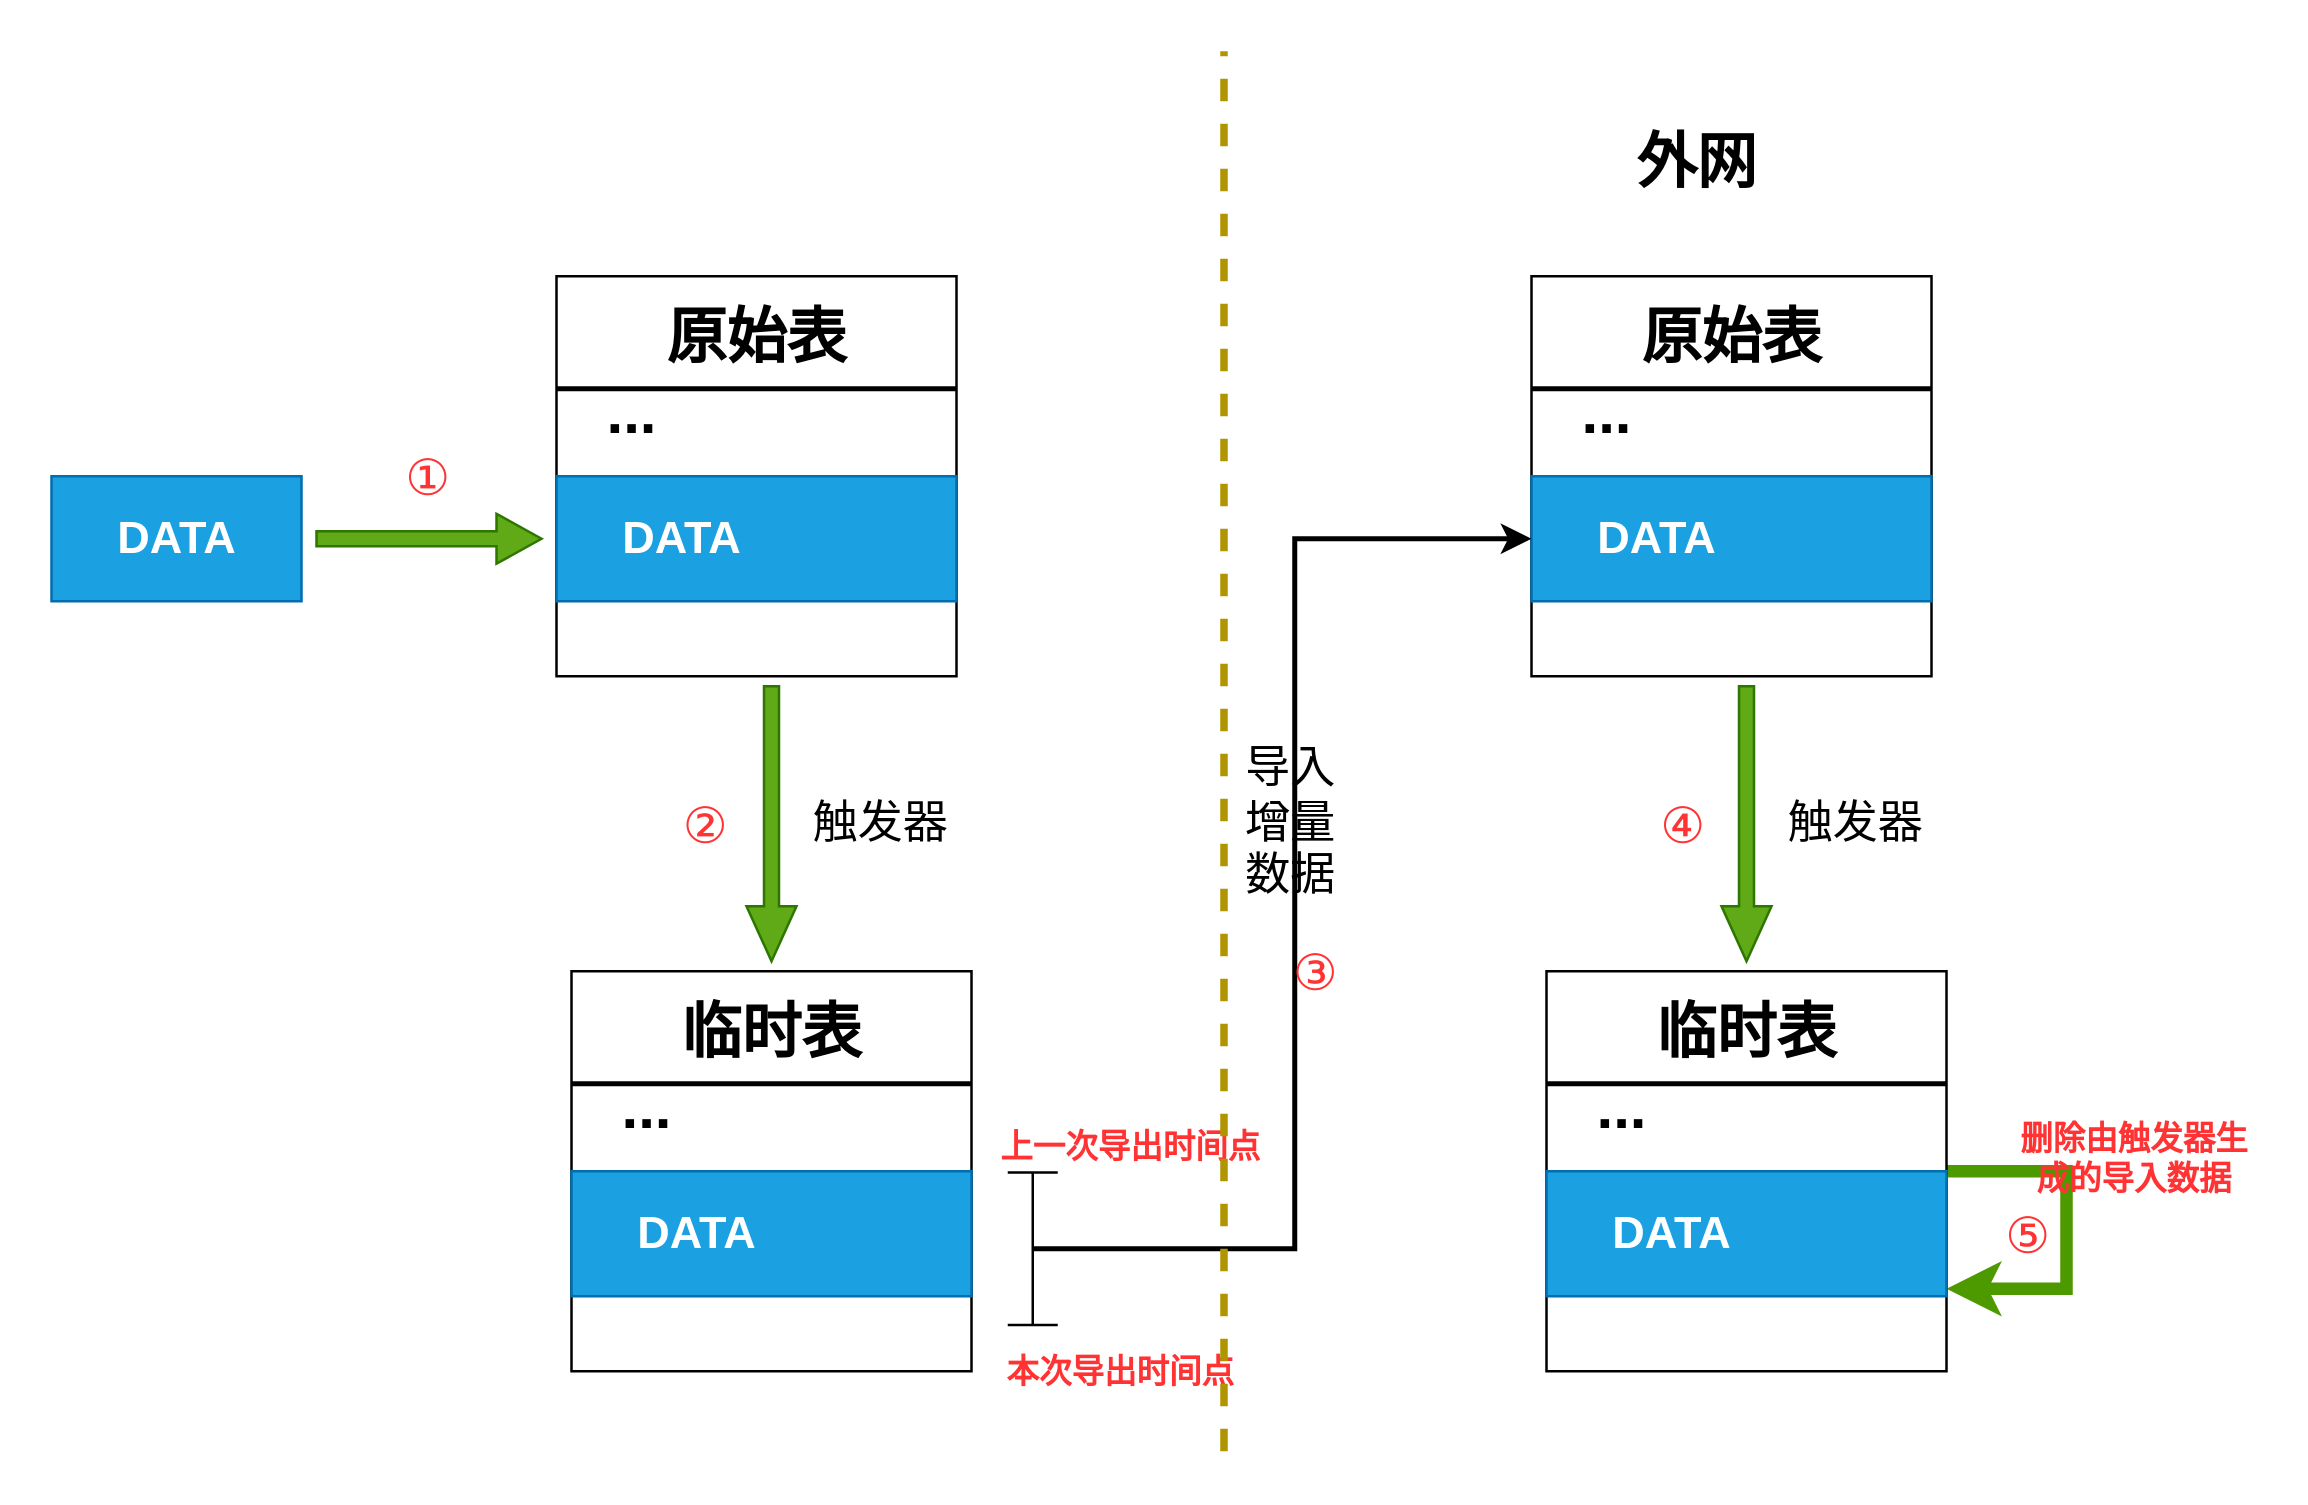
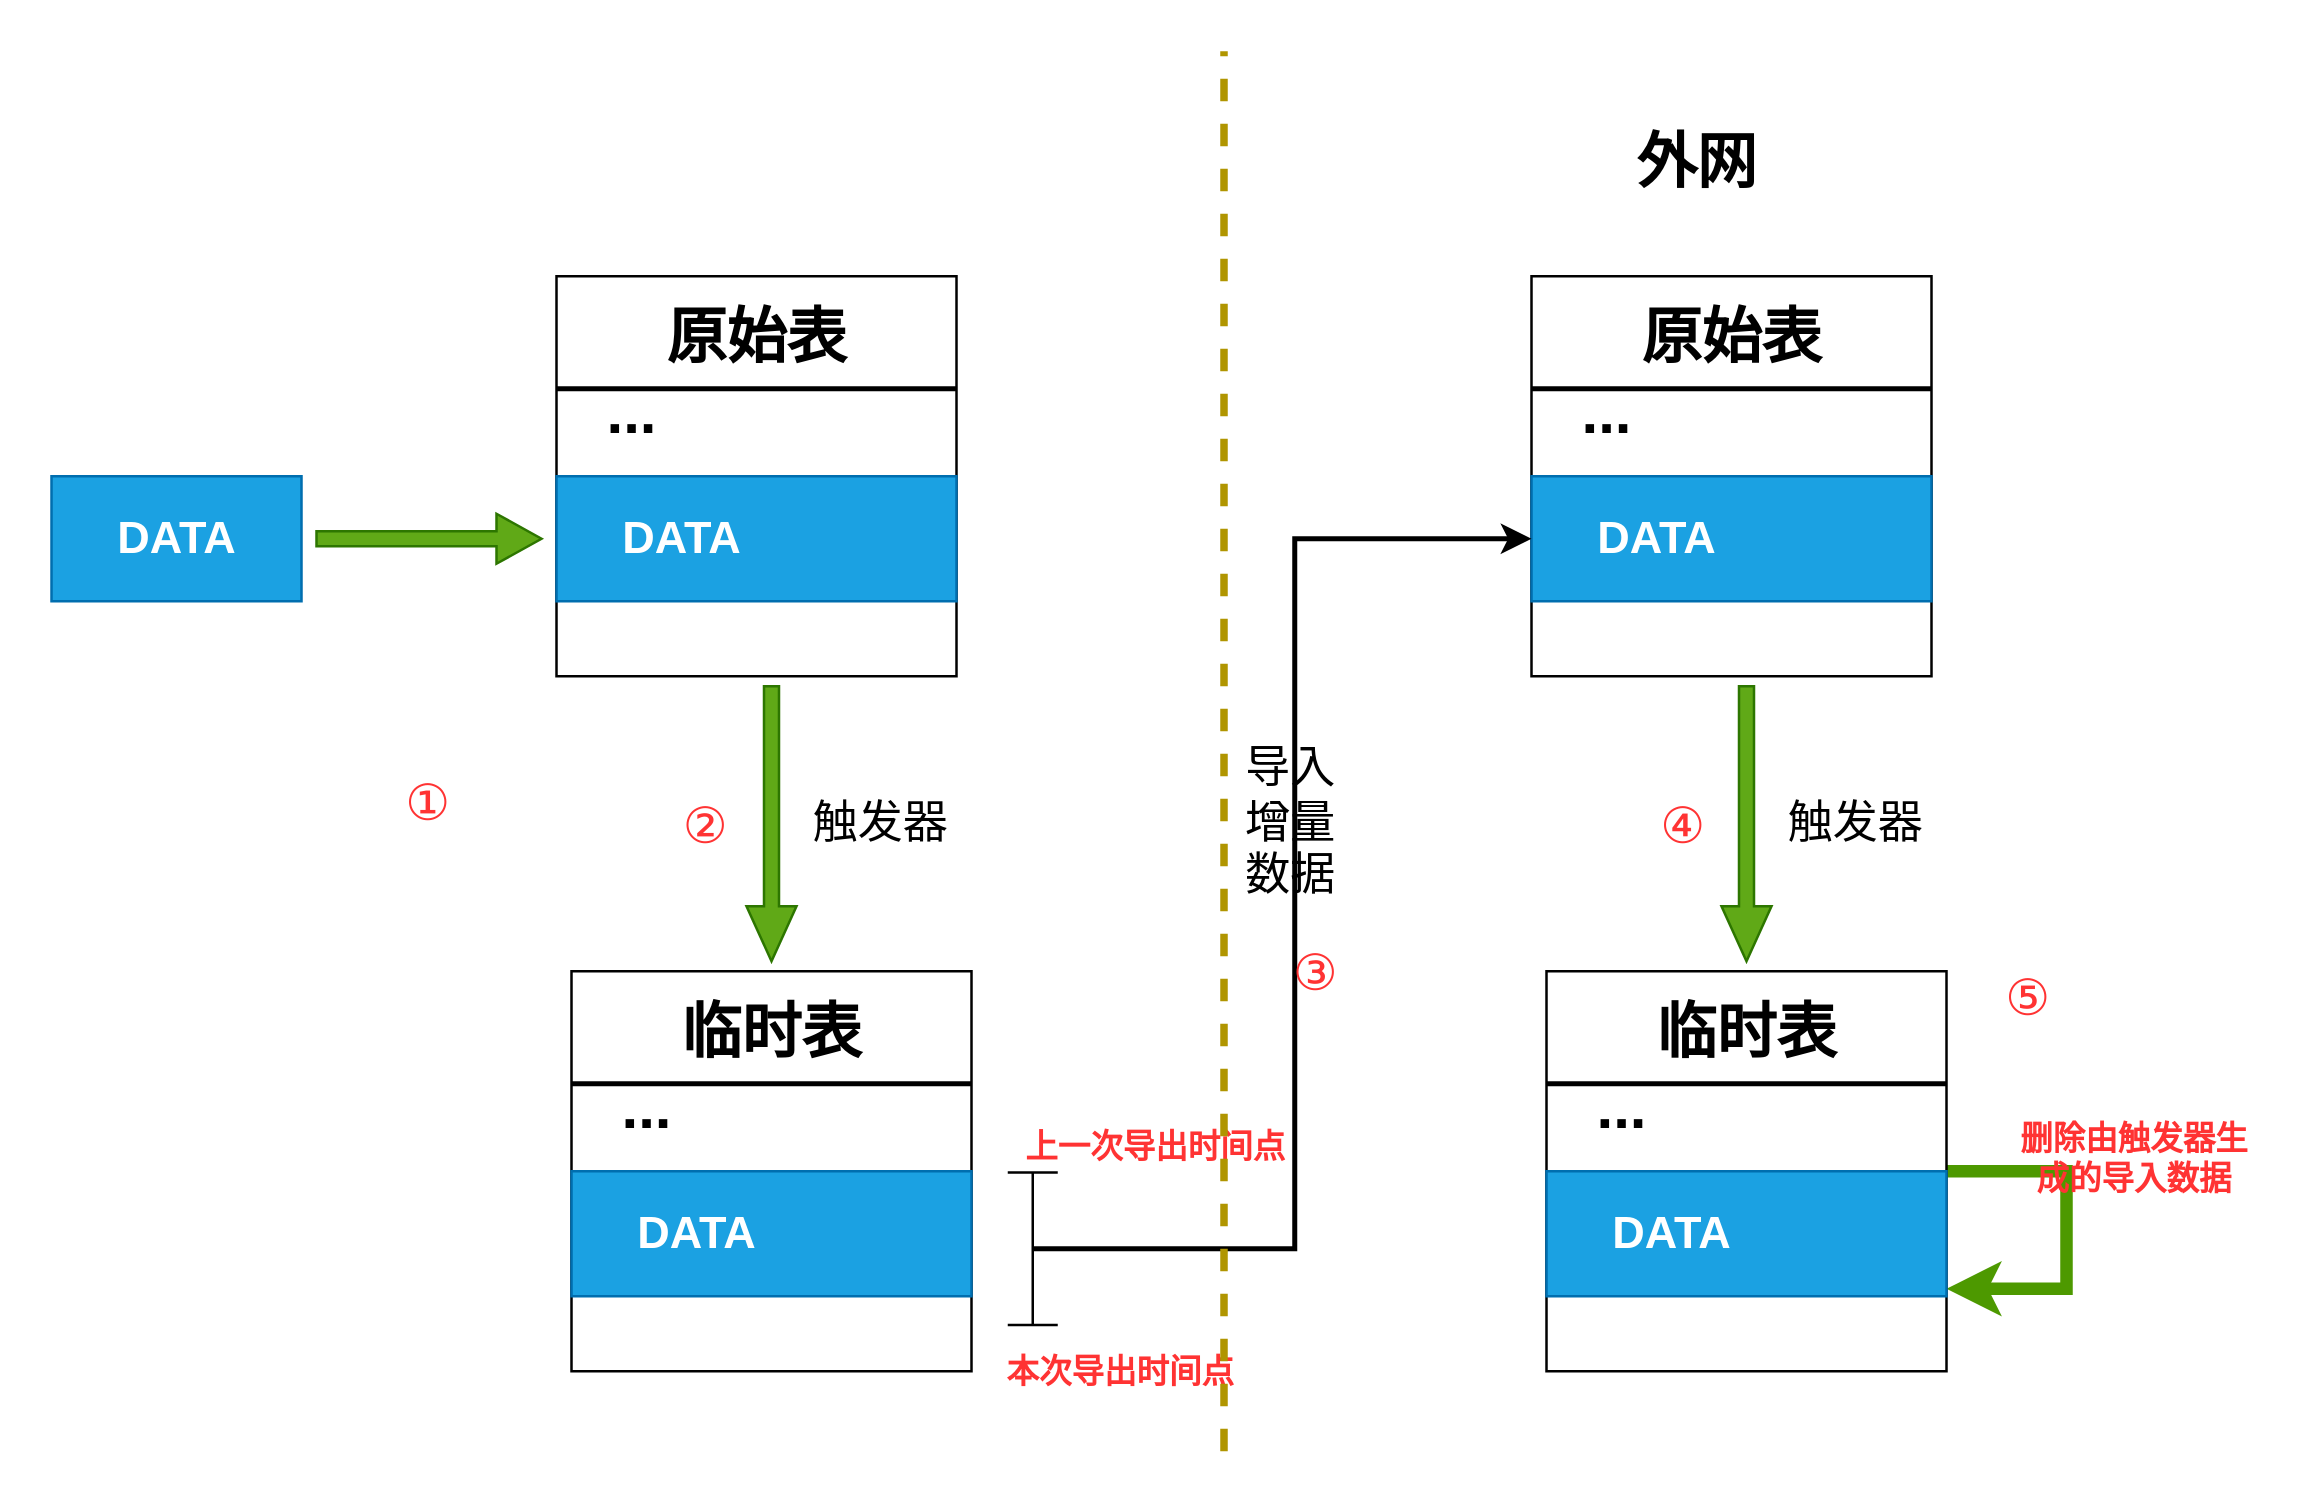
node "①": moved (429, 476) -> (429, 801)
node "上一次导出时间点": moved (1131, 1146) -> (1156, 1146)
node "⑤": moved (2029, 1234) -> (2029, 996)
